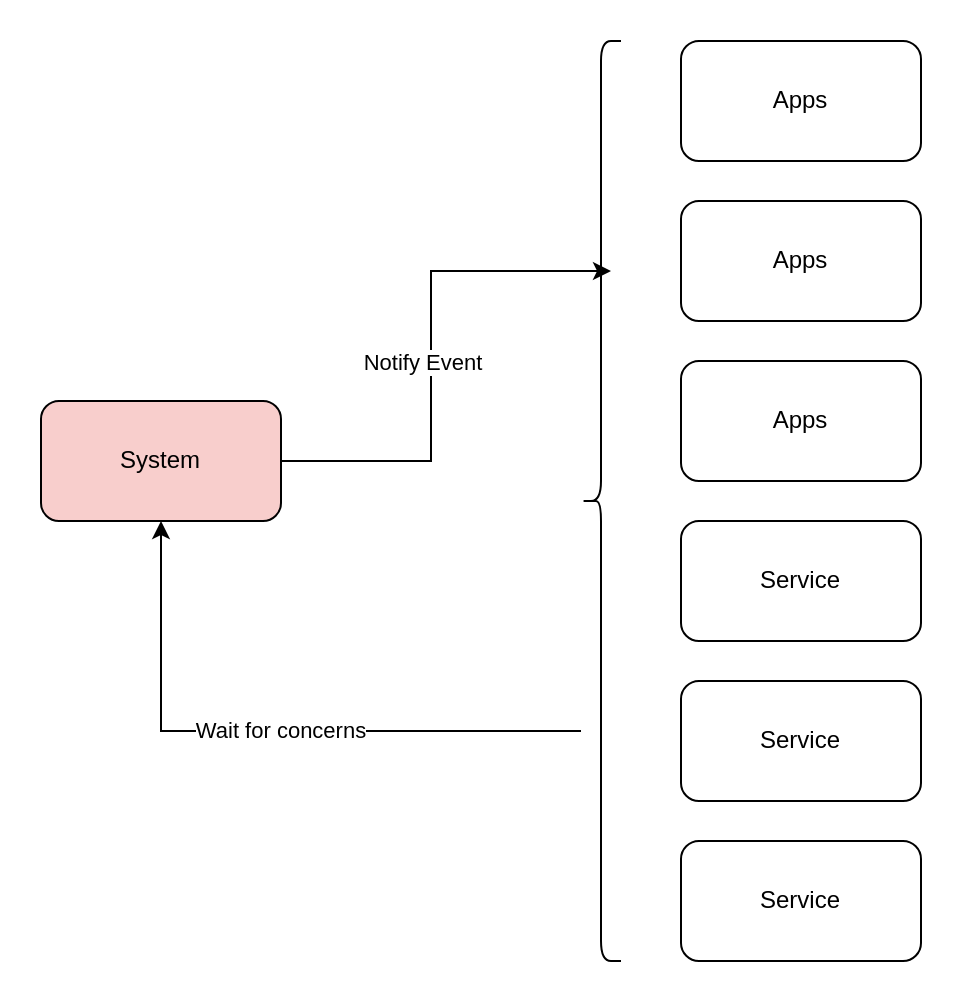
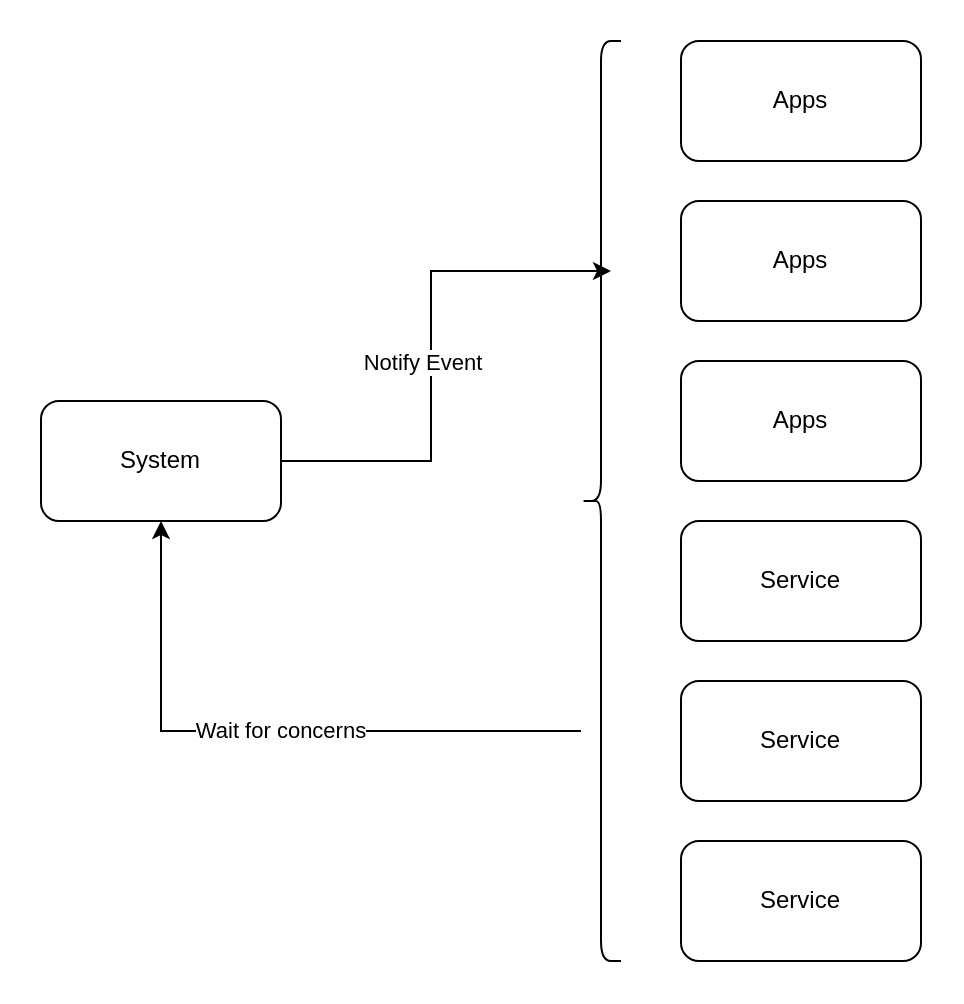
node "System": fillcolor #f8cecc -> #ffffff
